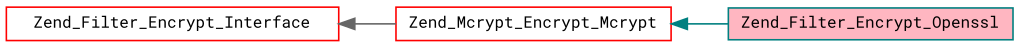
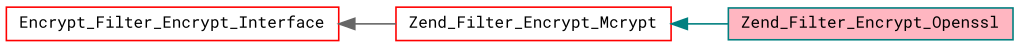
node "Zend_Filter_Encrypt_Interface": label "Zend_Filter_Encrypt_Interface" -> "Encrypt_Filter_Encrypt_Interface"
node "Zend_Mcrypt_Encrypt_Mcrypt": label "Zend_Mcrypt_Encrypt_Mcrypt" -> "Zend_Filter_Encrypt_Mcrypt"
